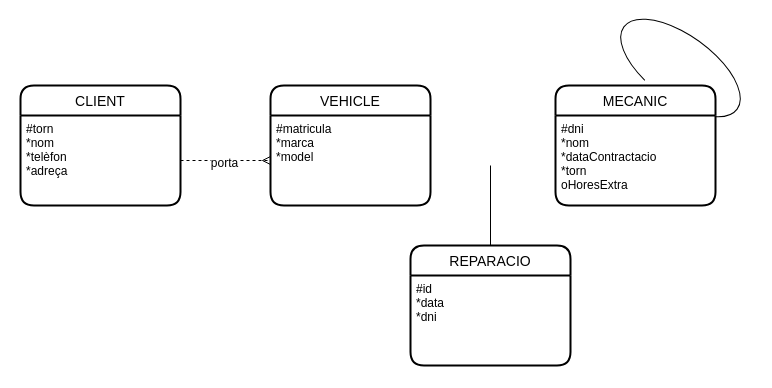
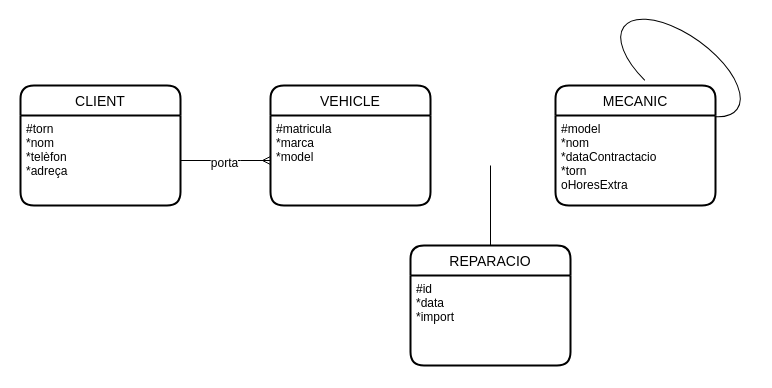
node "#dni *nom *dataContractacio *torn oHoresExtra": label "#dni *nom *dataContractacio *torn oHoresExtra" -> "#model *nom *dataContractacio *torn oHoresExtra"
edge "#torn *nom *telèfon *adreça" -> "#matricula *marca *model": style dashed -> solid
node "#id *data *dni": label "#id *data *dni" -> "#id *data *import"
